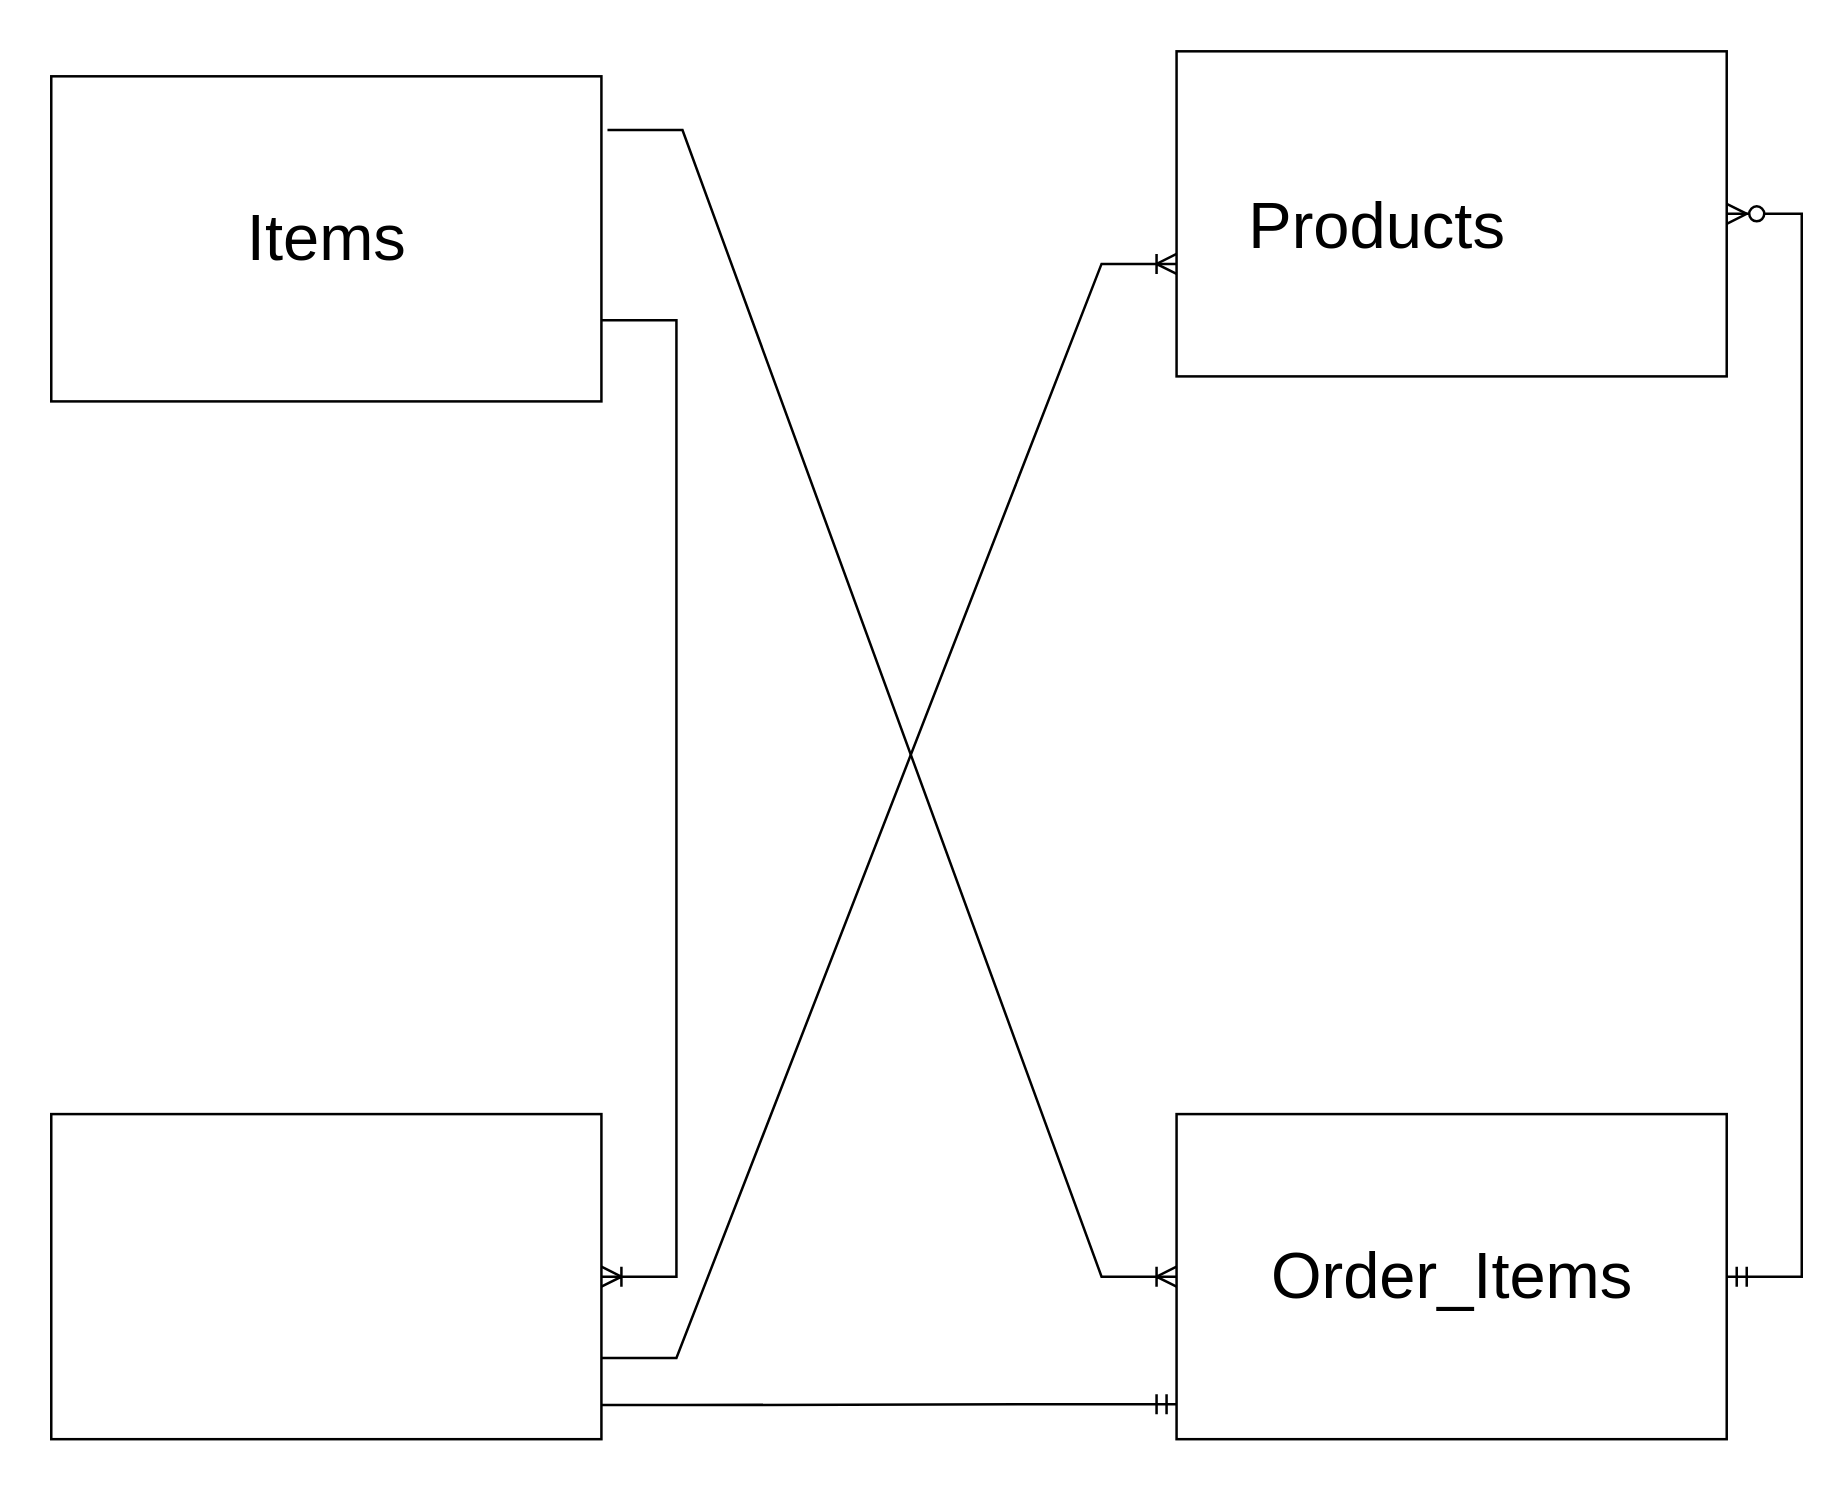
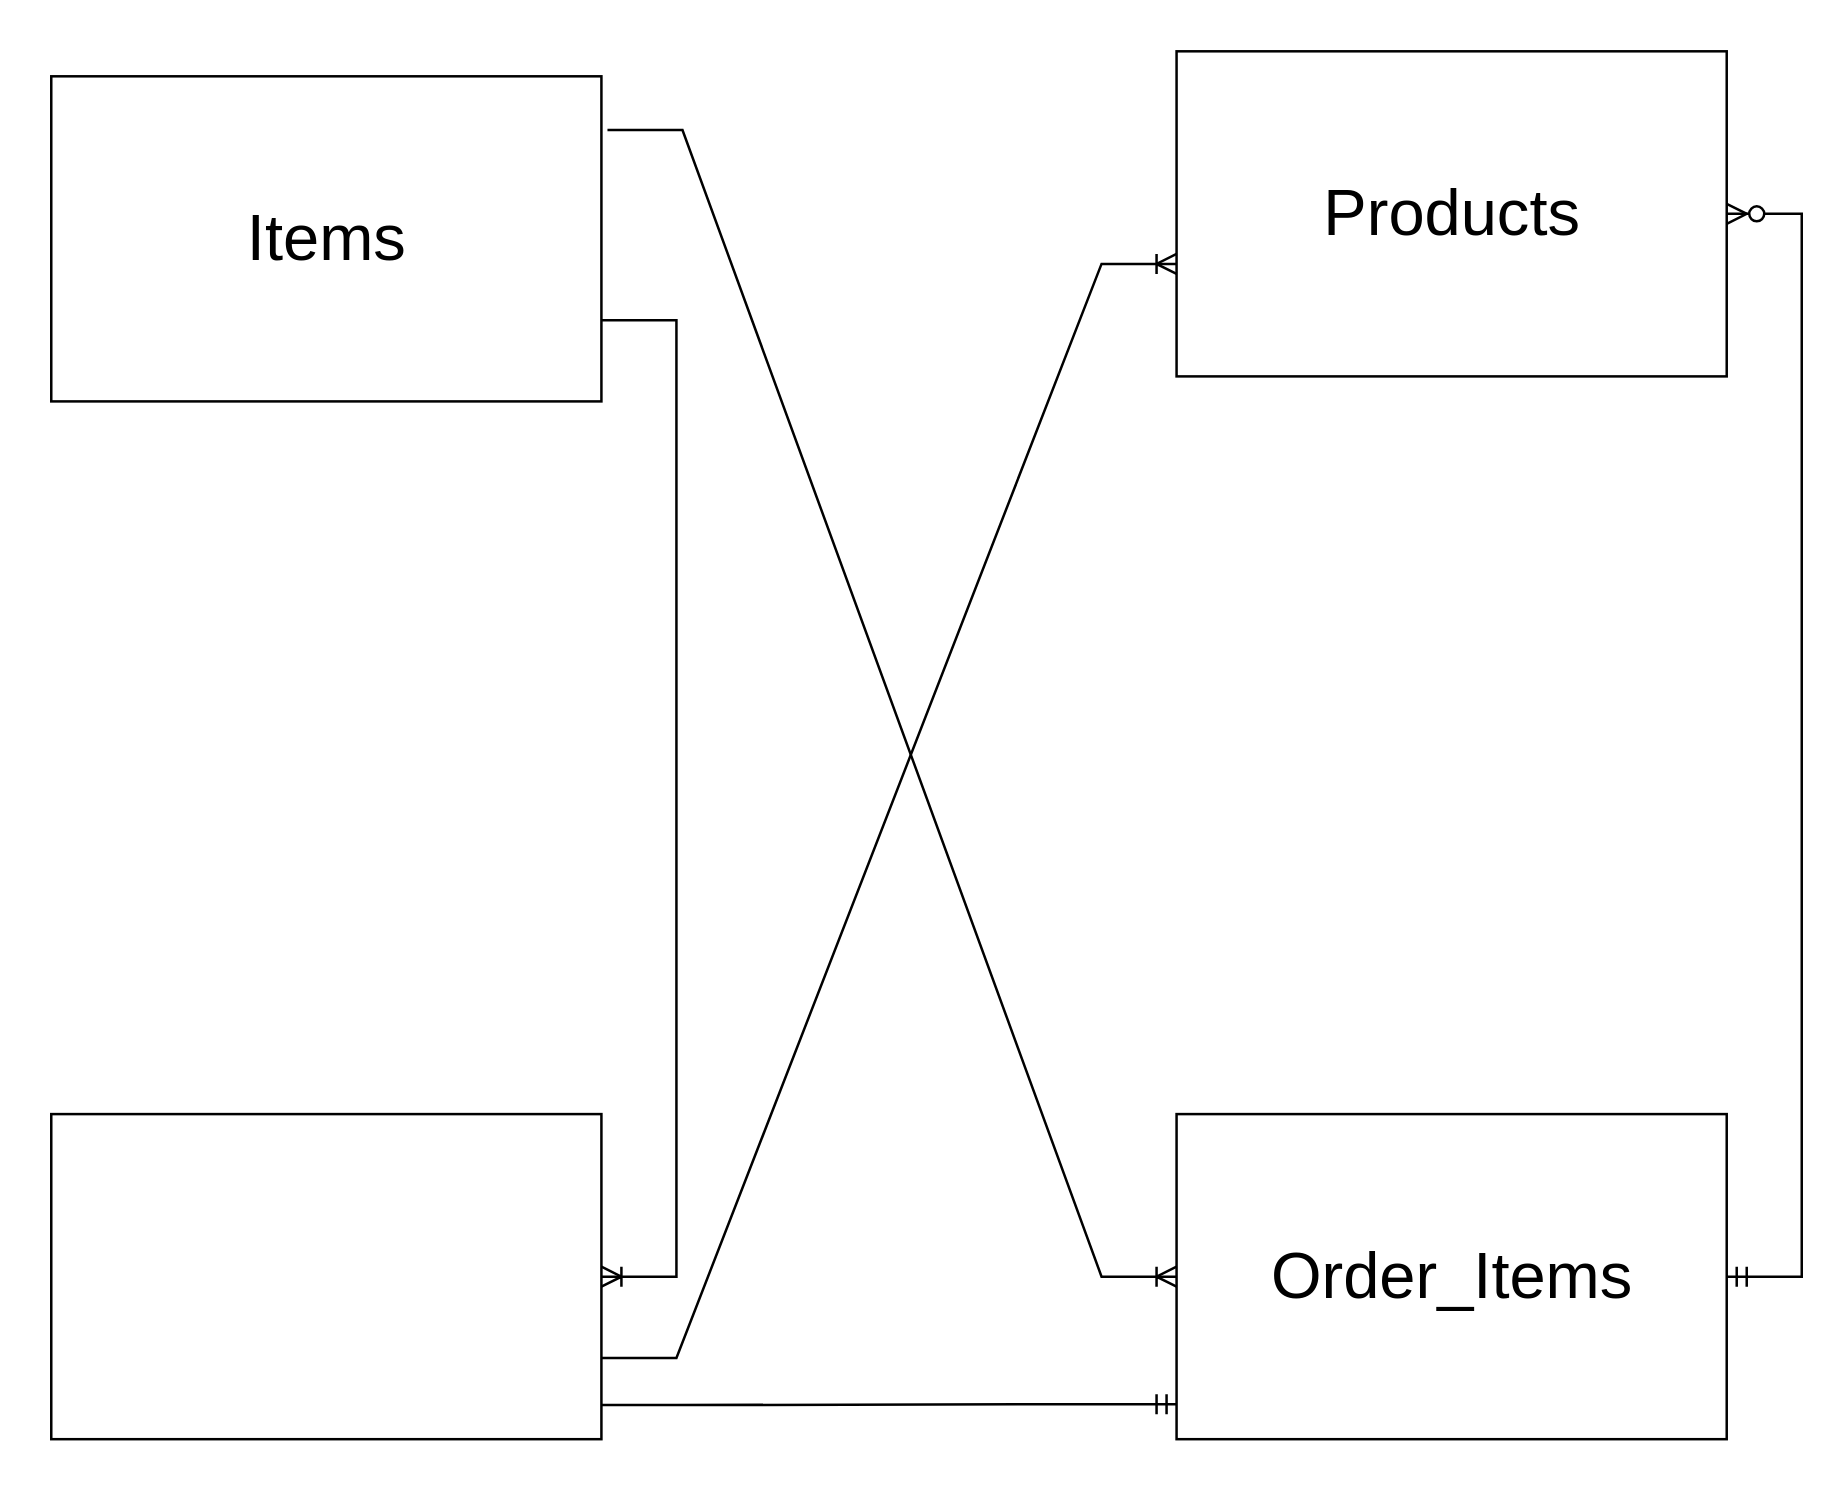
node "Products": moved (1376, 226) -> (1451, 214)
